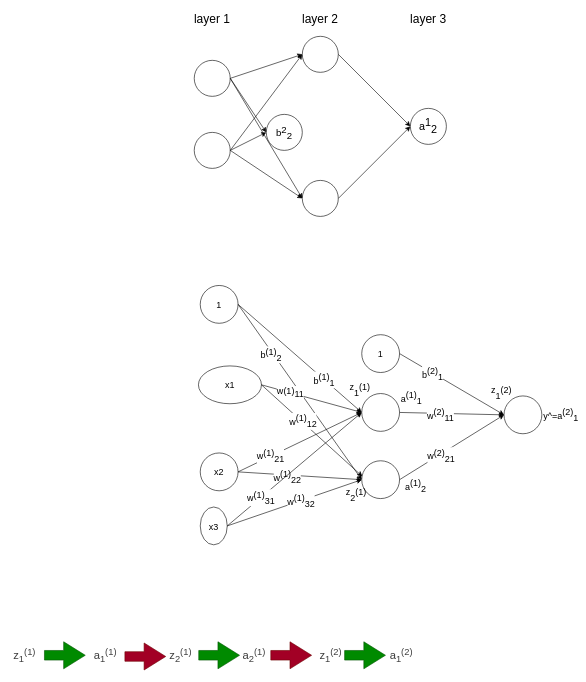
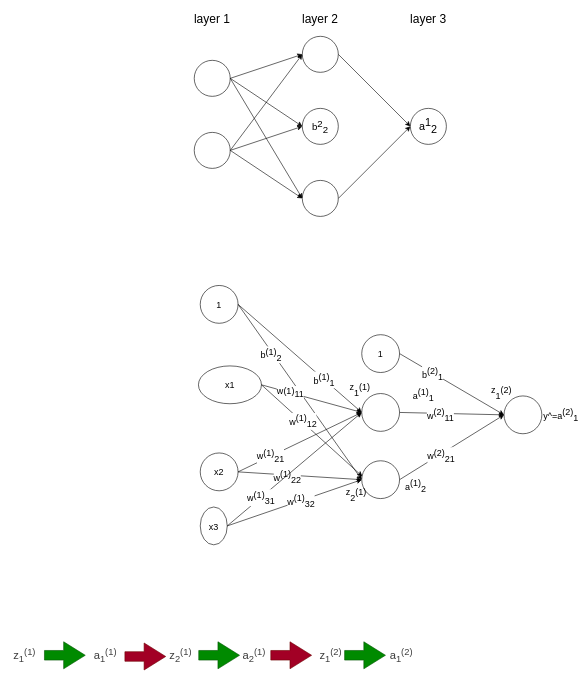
node "b22": moved (284, 132) -> (320, 126)
node "a(1)1": moved (411, 398) -> (423, 395)
